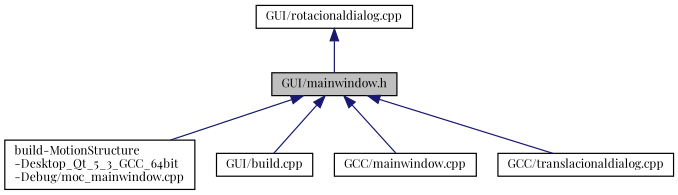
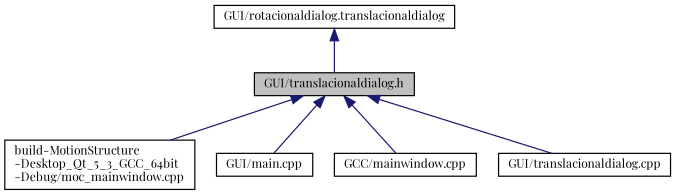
node "GUI/rotacionaldialog.cpp": label "GUI/rotacionaldialog.cpp" -> "GUI/rotacionaldialog.translacionaldialog"
node "GUI/mainwindow.h": label "GUI/mainwindow.h" -> "GUI/translacionaldialog.h"
node "GUI/build.cpp": label "GUI/build.cpp" -> "GUI/main.cpp"
node "GCC/translacionaldialog.cpp": label "GCC/translacionaldialog.cpp" -> "GUI/translacionaldialog.cpp"
